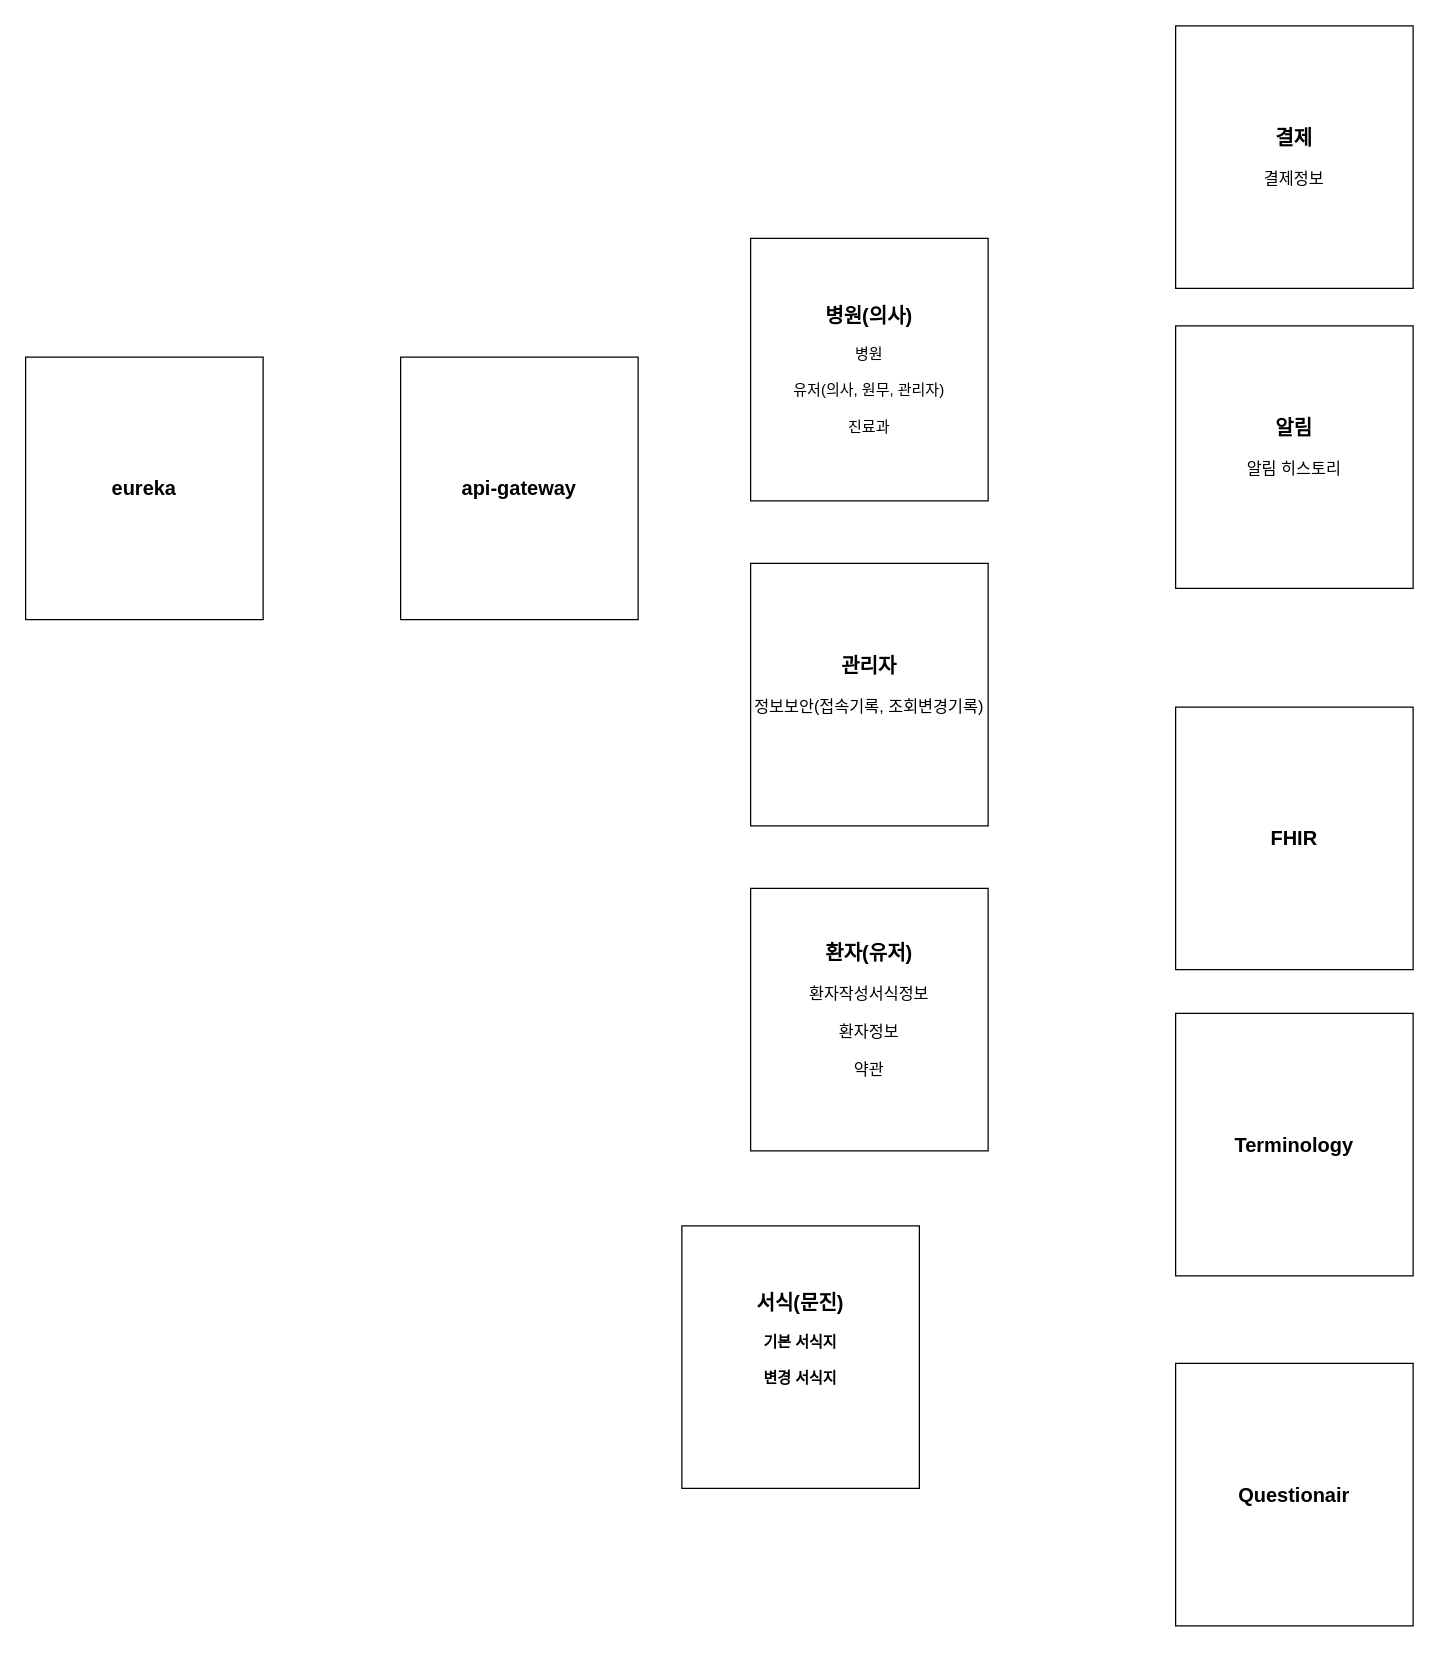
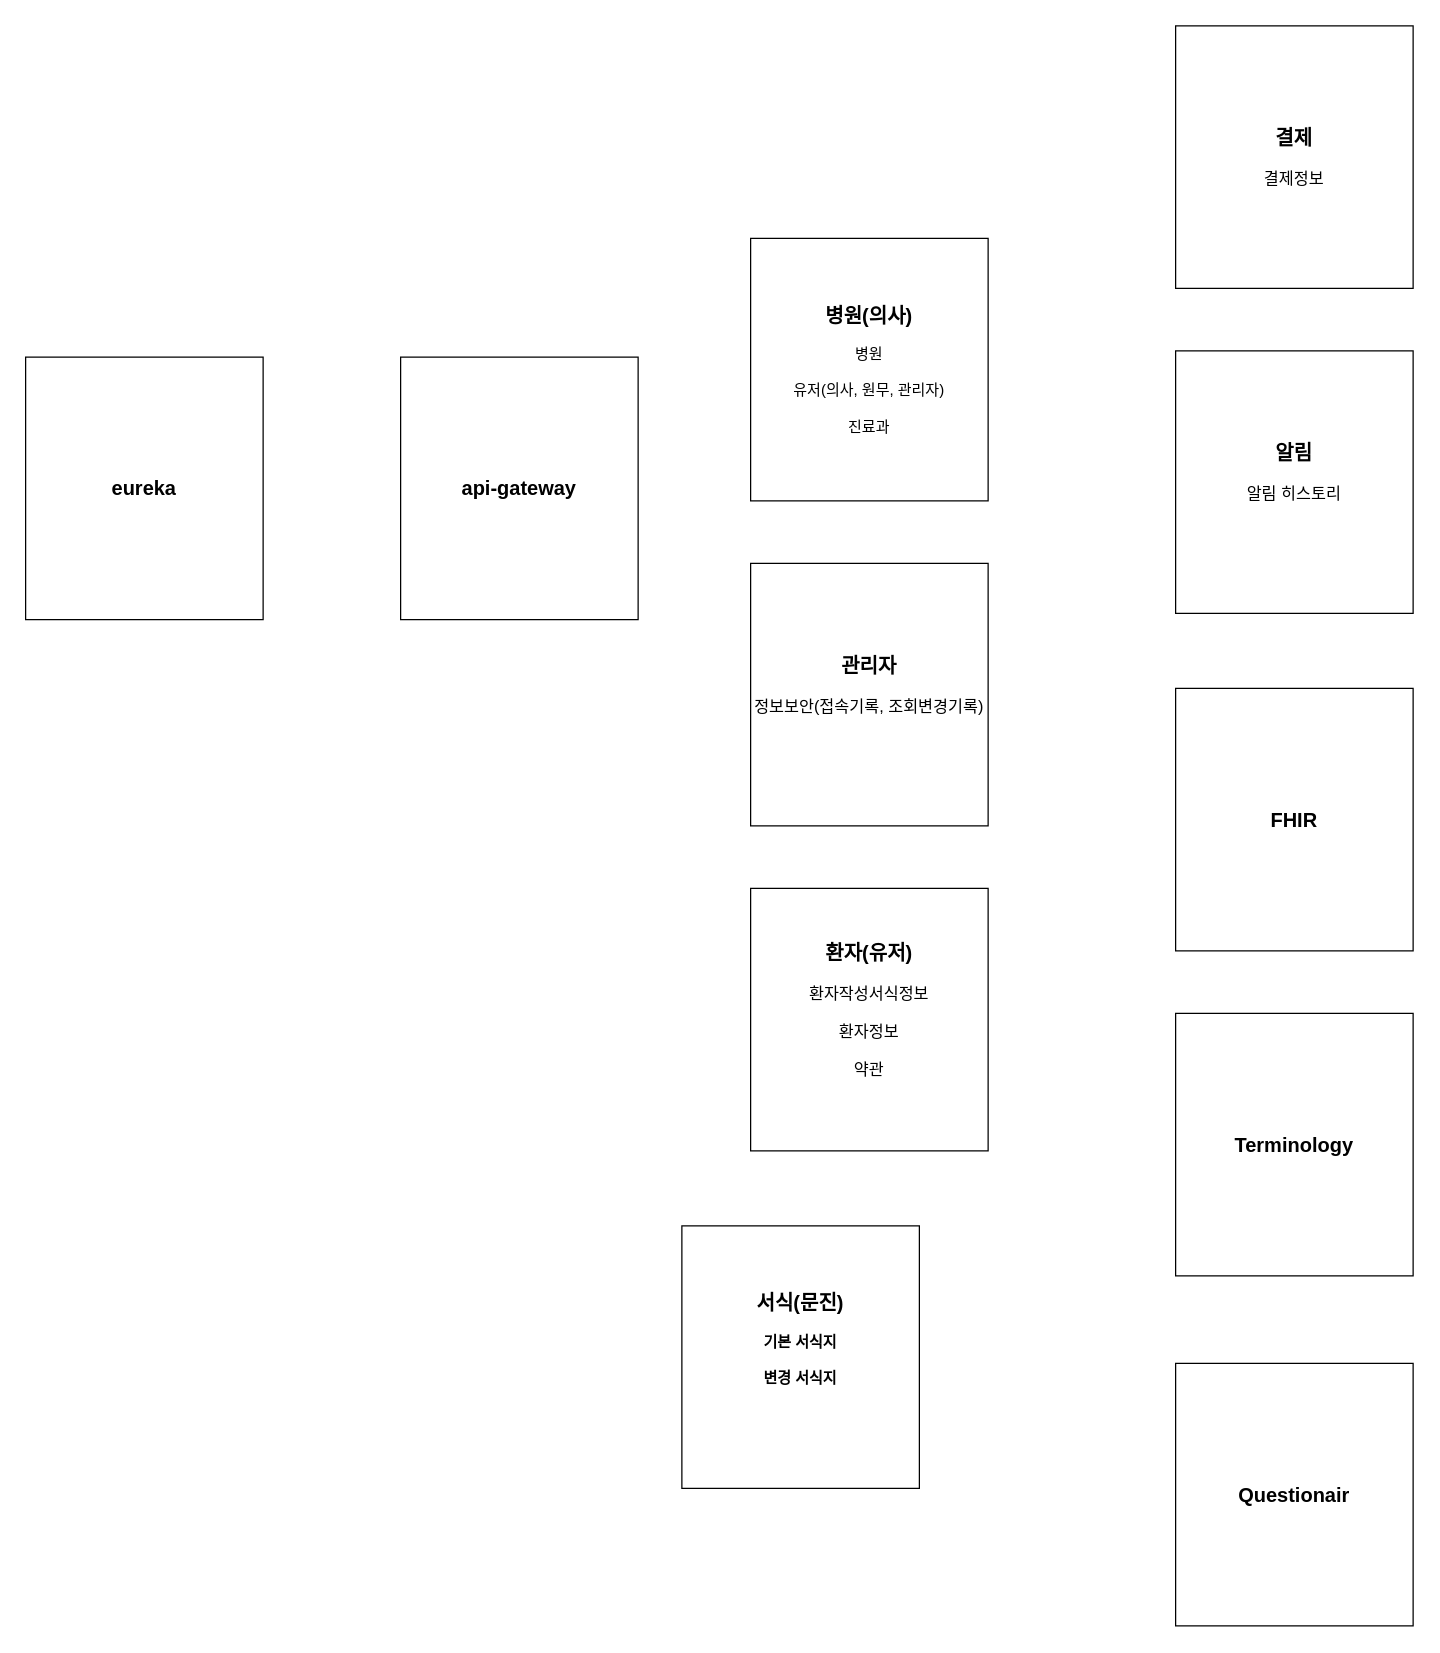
node "알림 알림 히스토리": moved (1294, 457) -> (1294, 482)
node "FHIR": moved (1294, 838) -> (1294, 819)
